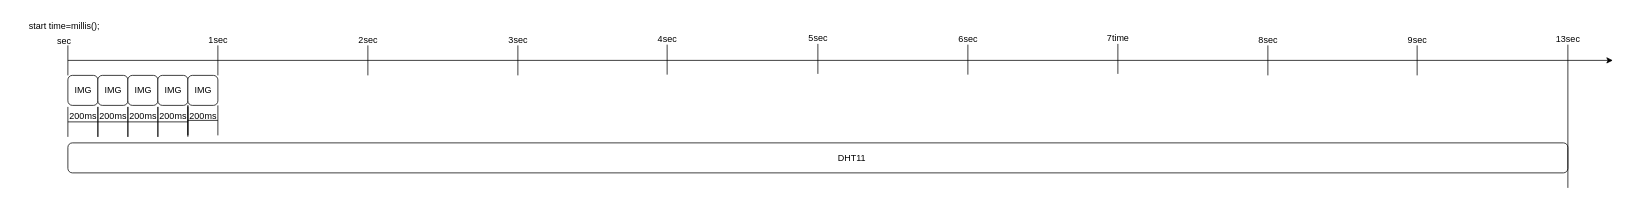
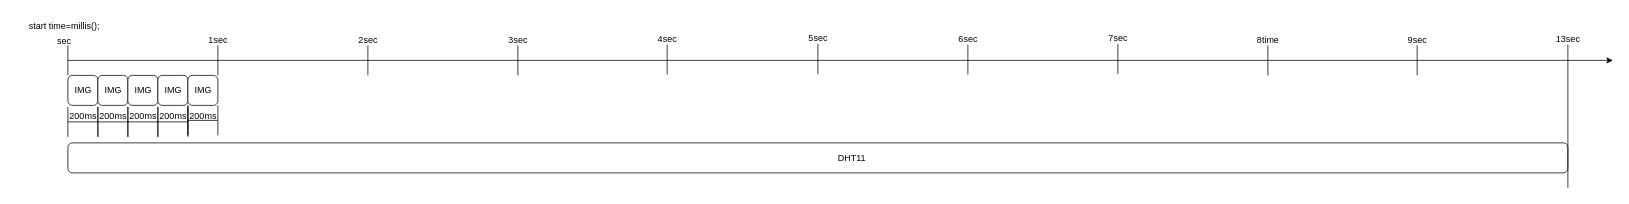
node "7time": label "7time" -> "7sec"
node "8sec": label "8sec" -> "8time"
